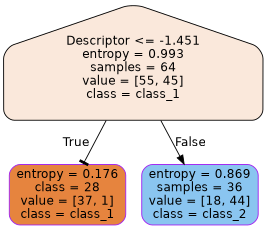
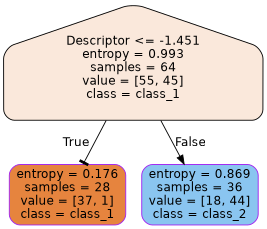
node "entropy = 0.176 class = 28 value = [37, 1] class = class_1": label "entropy = 0.176 class = 28 value = [37, 1] class = class_1" -> "entropy = 0.176 samples = 28 value = [37, 1] class = class_1"
